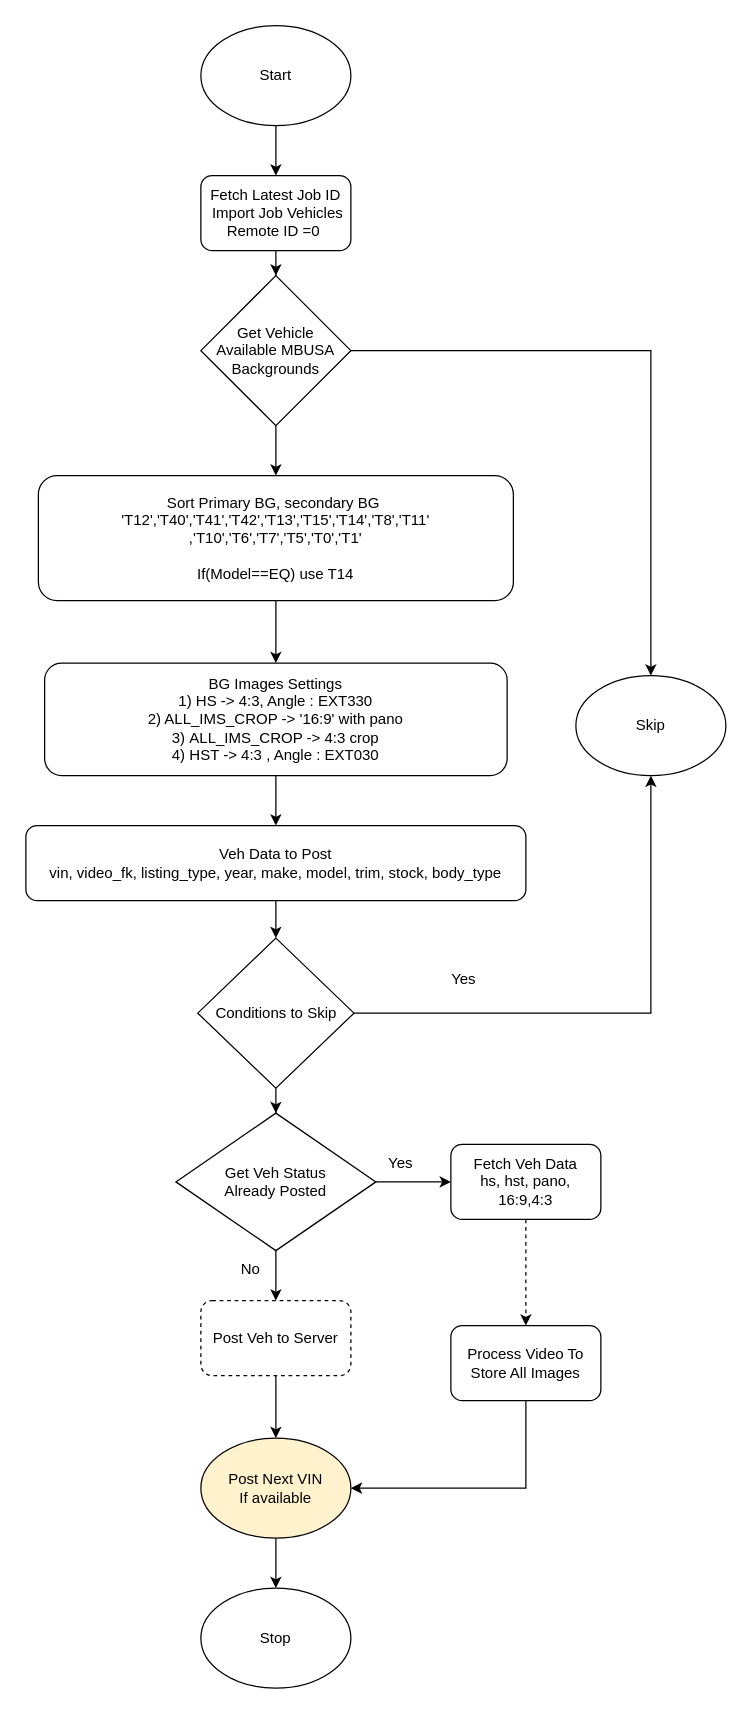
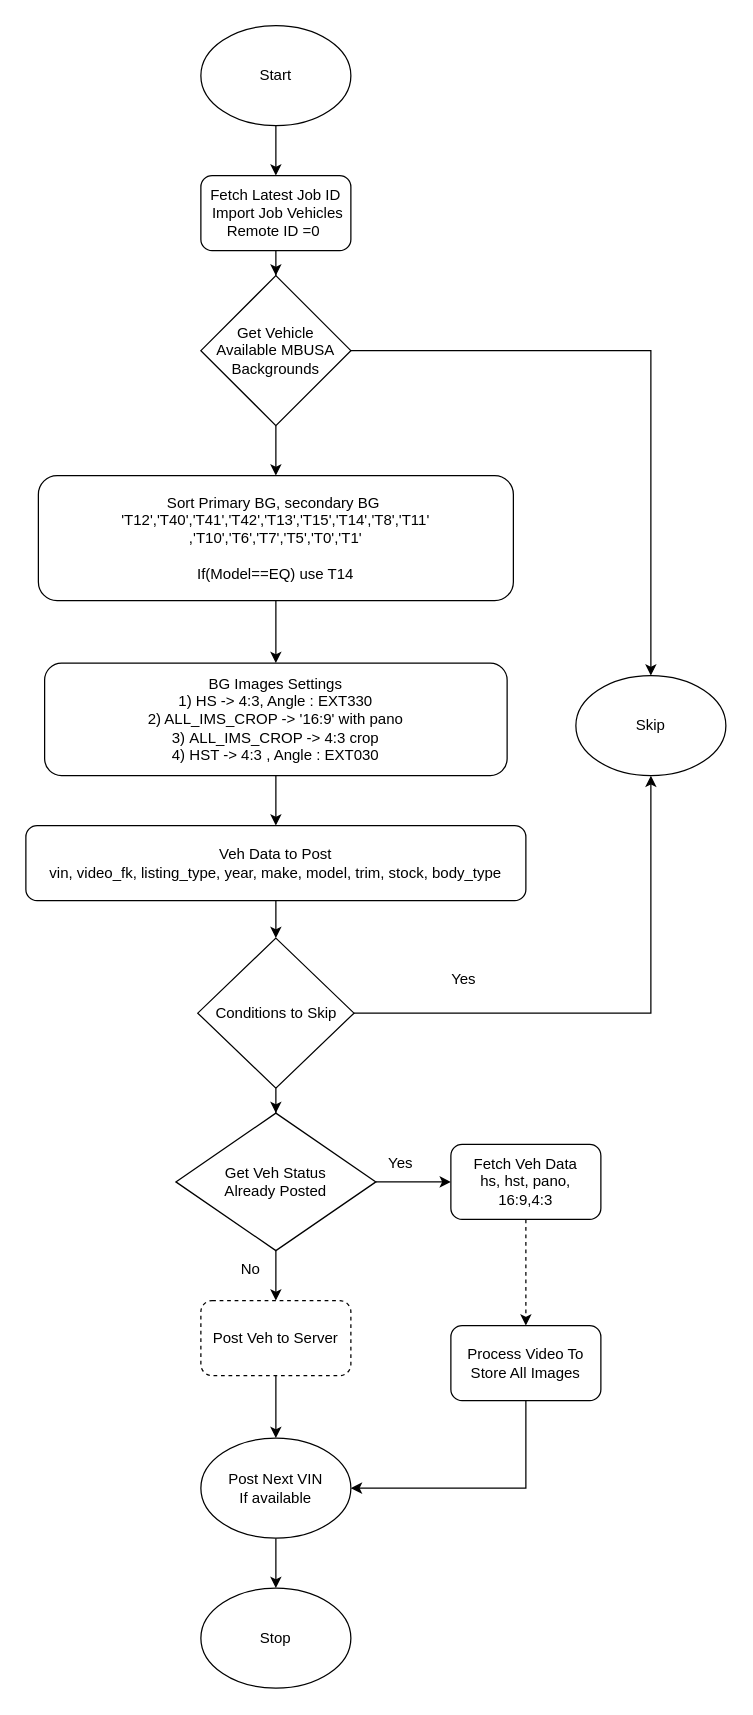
node "Post Next VIN If available": fillcolor #fff2cc -> #ffffff
